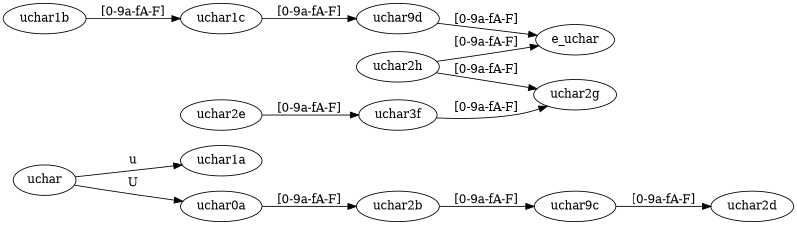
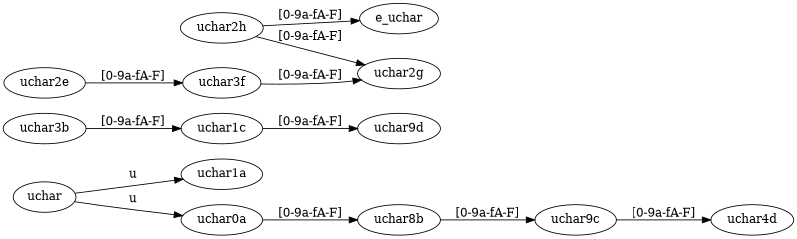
node "uchar1b": label "uchar1b" -> "uchar3b"
edge "uchar9d" -> "e_uchar": removed, label "[0-9a-fA-F]"
edge "uchar" -> "uchar0a": label "U" -> "u"
node "uchar2b": label "uchar2b" -> "uchar8b"
node "uchar2d": label "uchar2d" -> "uchar4d"
